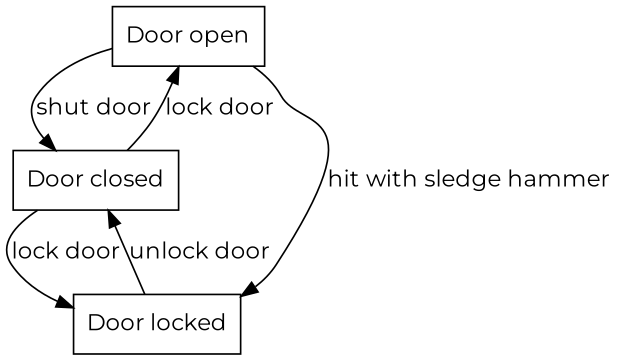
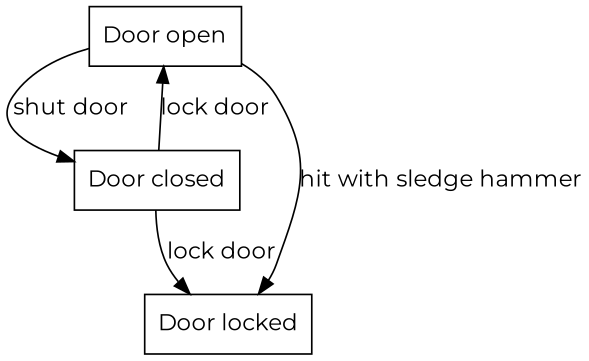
edge "Door locked" -> "Door closed": removed, label "unlock door"
